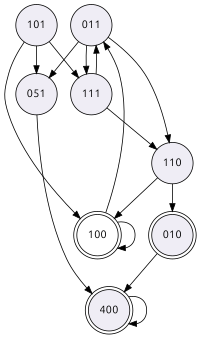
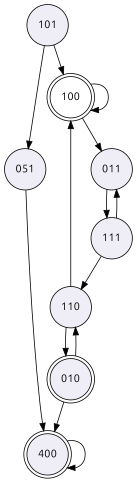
edge "101" -> "111": removed
edge "011" -> "051": removed
edge "011" -> "110": now "010" -> "110"
